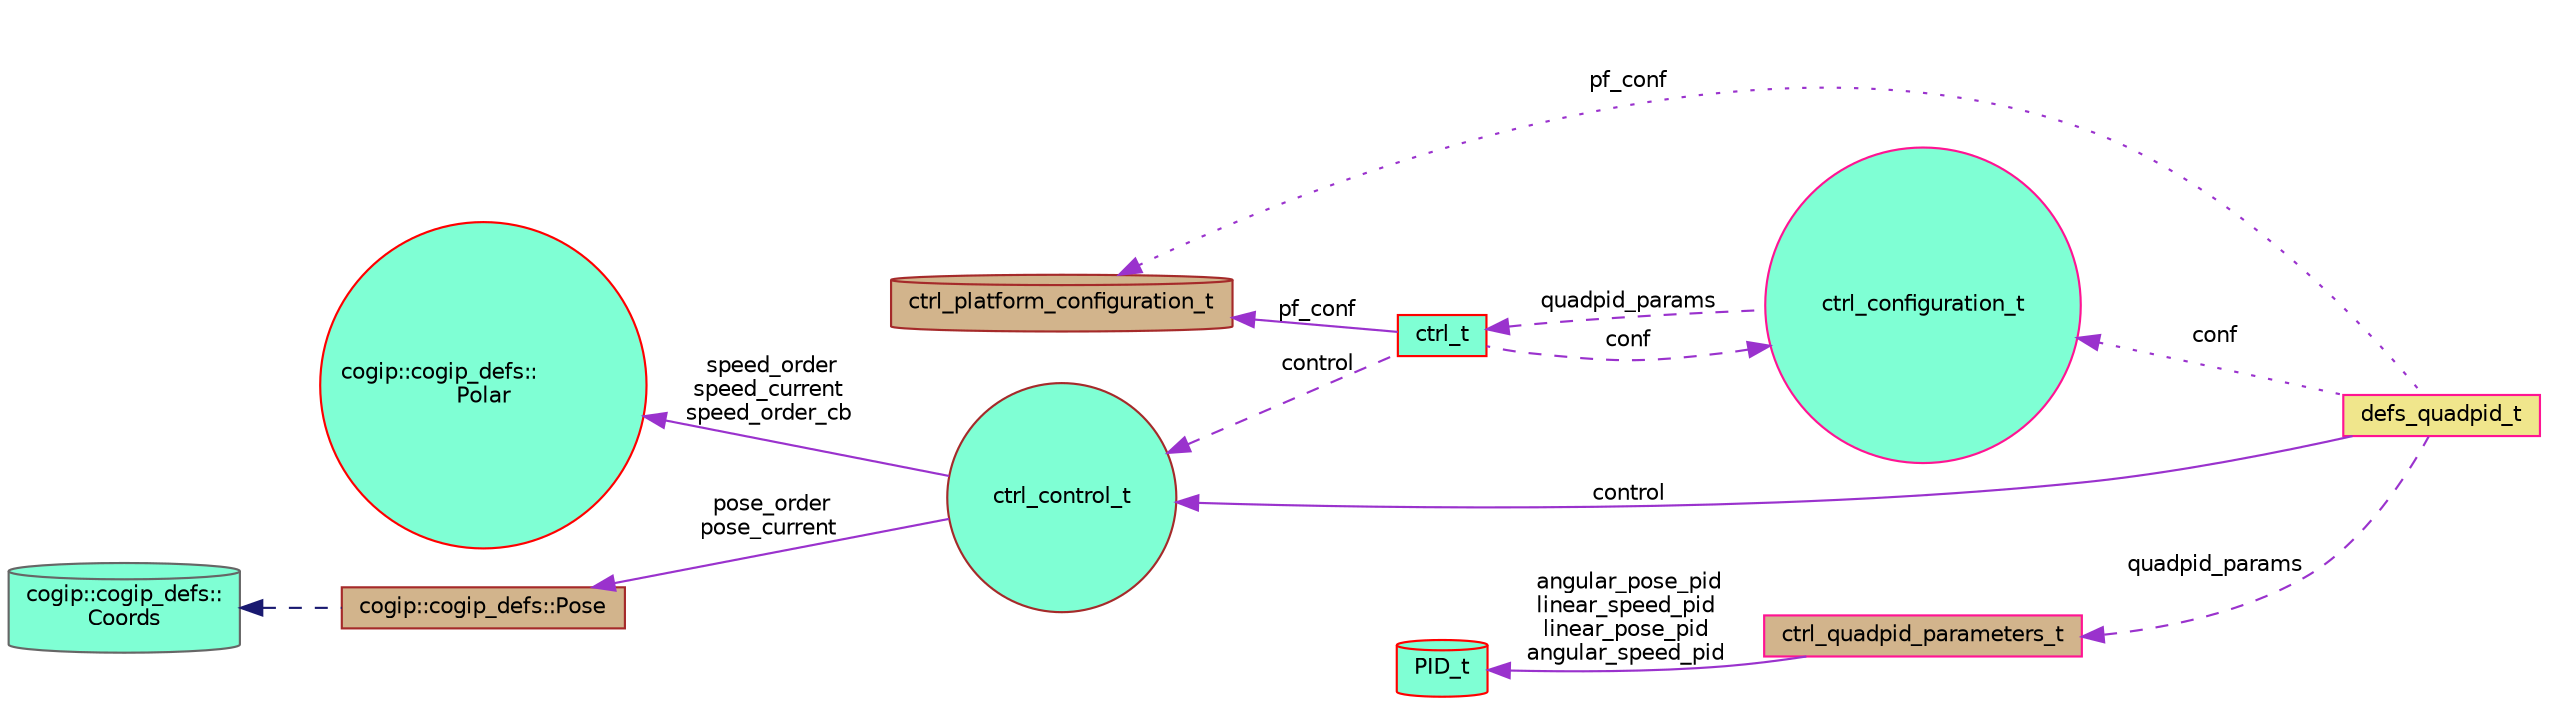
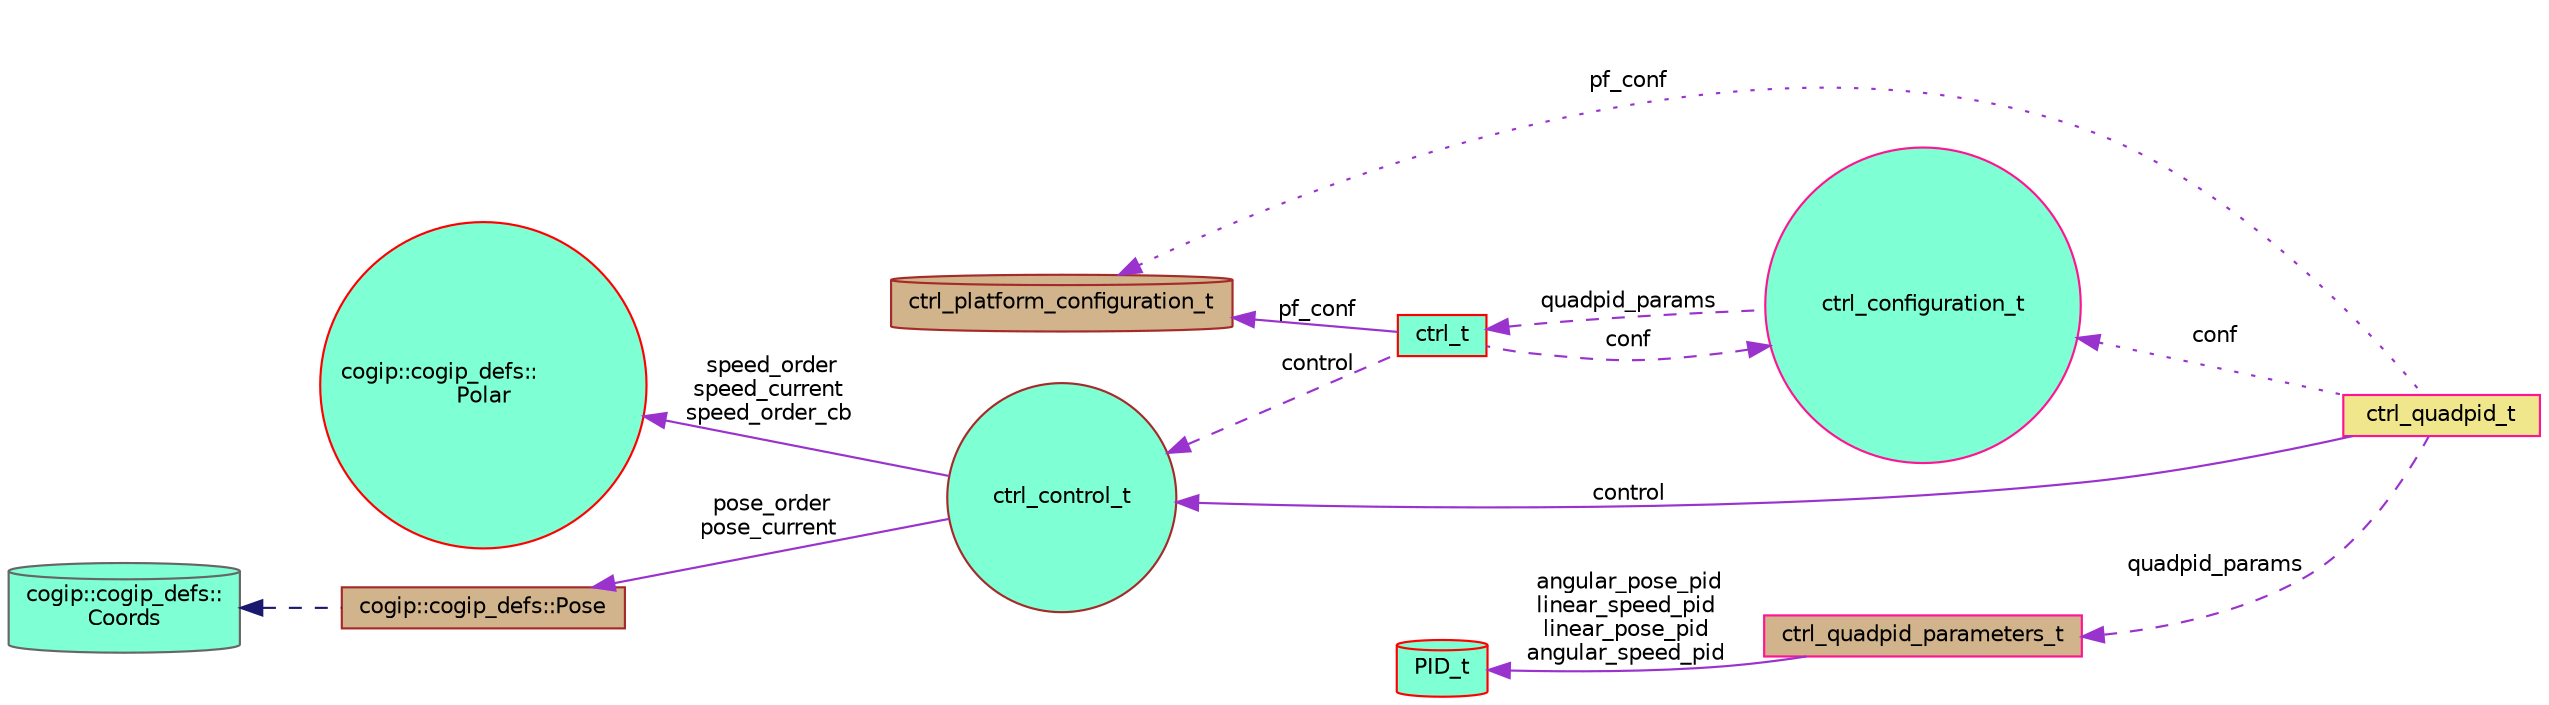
node "defs_quadpid_t": label "defs_quadpid_t" -> "ctrl_quadpid_t"
